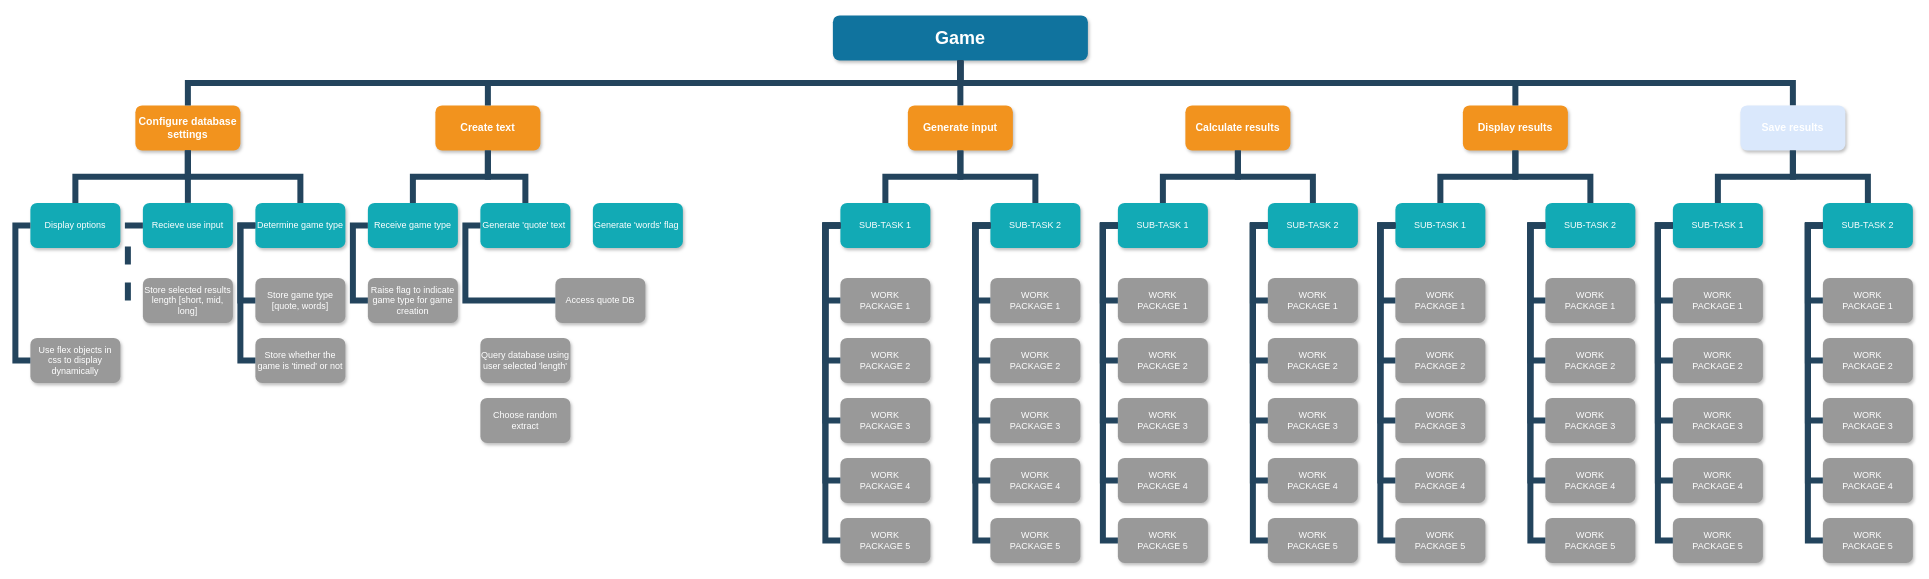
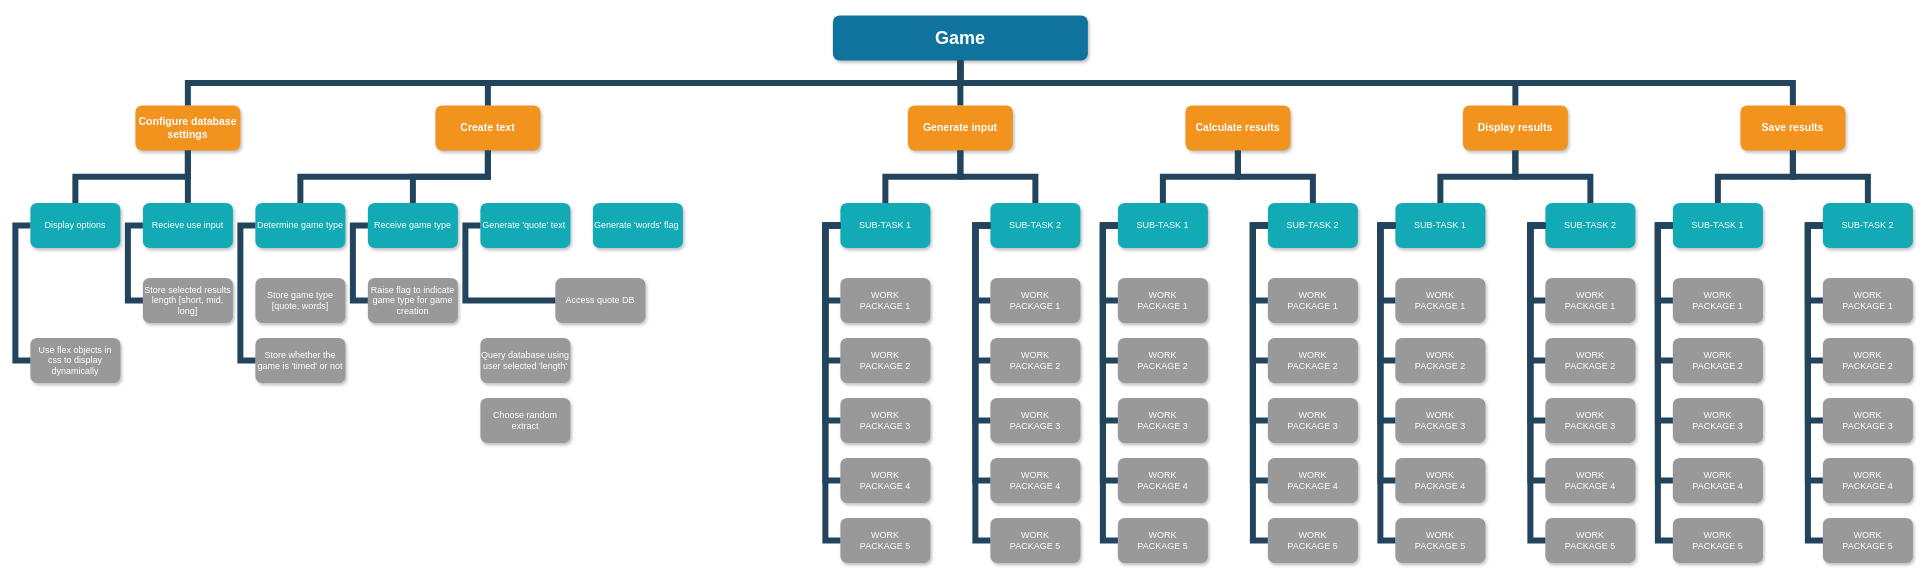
node "Save results": fillcolor #dae8fc -> #f2931e
edge "Configure database settings" -- "Determine game type": removed
edge "Create text" -- "Generate 'quote' text": now "Create text" -- "Determine game type"
edge "Recieve use input" -- "Store selected results length [short, mid, long]": style dashed -> solid
edge "Determine game type" -- "Store game type [quote, words]": removed
